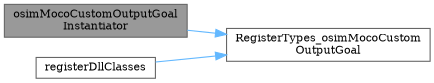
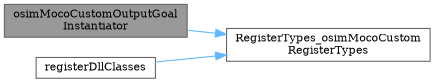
node "RegisterTypes_osimMocoCustom OutputGoal": label "RegisterTypes_osimMocoCustom OutputGoal" -> "RegisterTypes_osimMocoCustom RegisterTypes"
